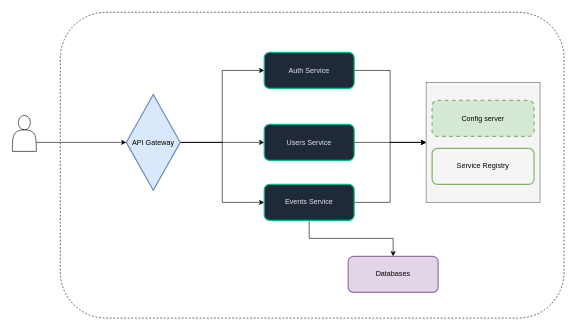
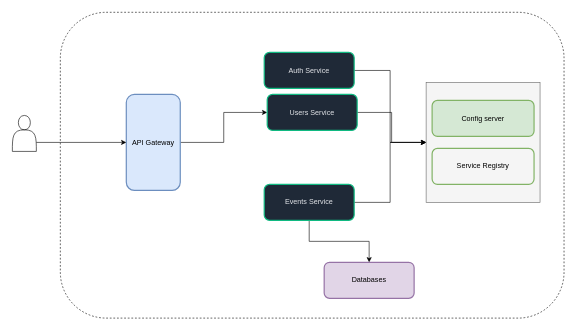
edge "API Gateway" -> "Auth Service": removed
node "Config server": style dashed -> solid
node "API Gateway": shape diamond -> rounded rectangle
node "Users Service": moved (309, 143) -> (312, 113)
edge "API Gateway" -> "Events Service": removed
node "Databases": moved (393, 275) -> (369, 281)
